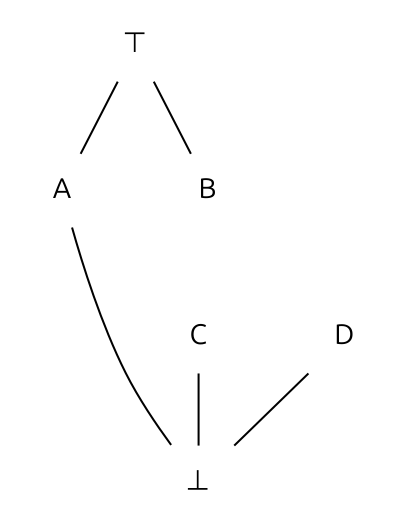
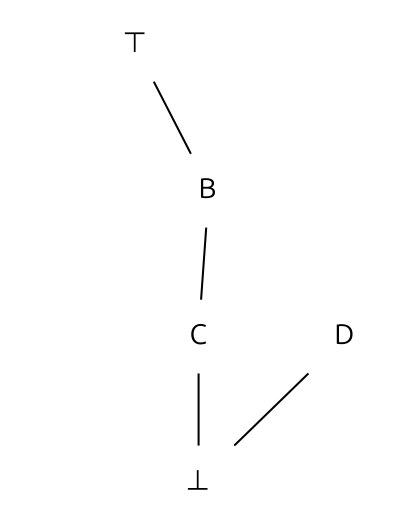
node "A": removed
edge "B" -- "C": added
